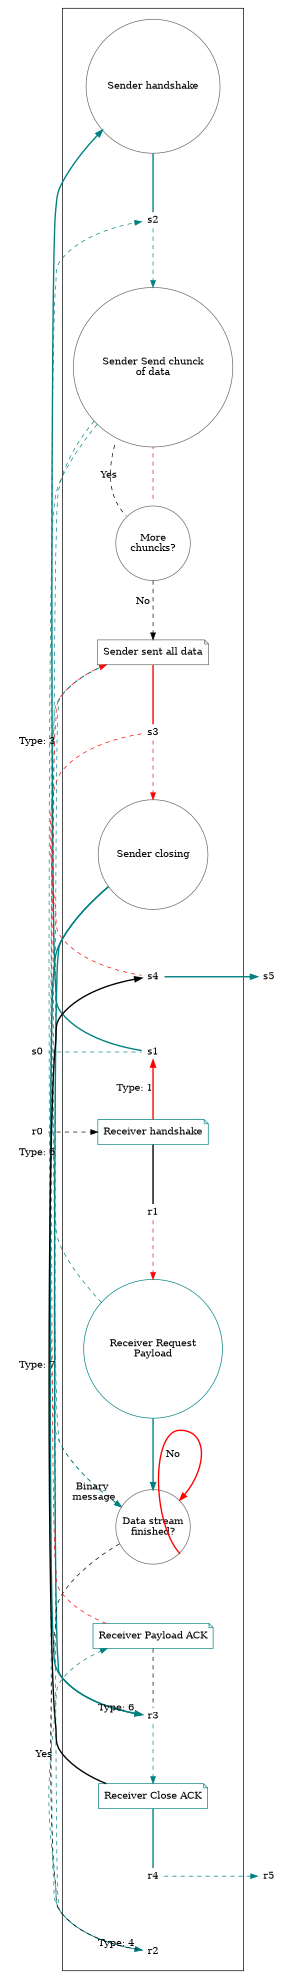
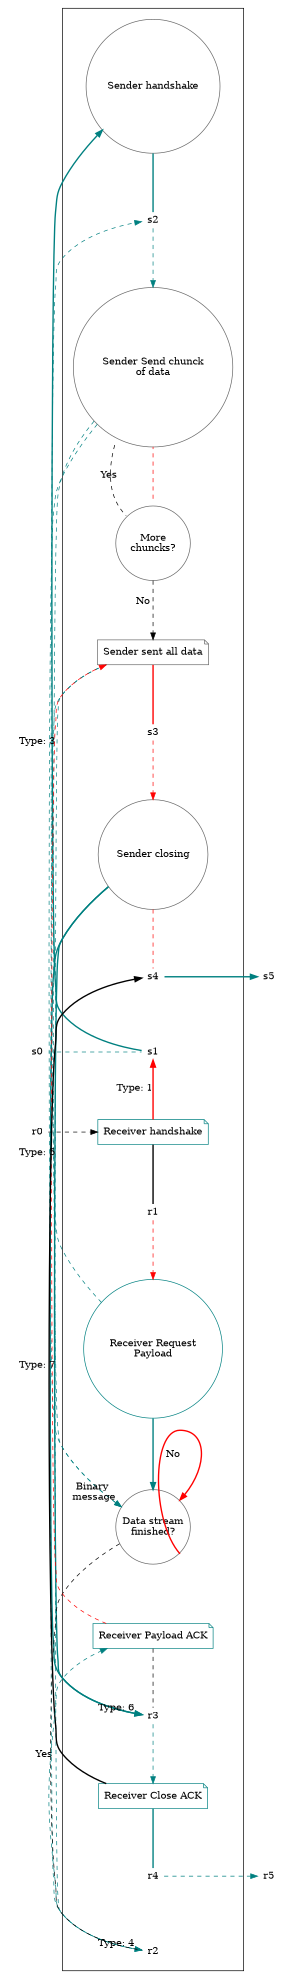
edge "s3" -- "s4": now "Sender closing" -- "s4"
